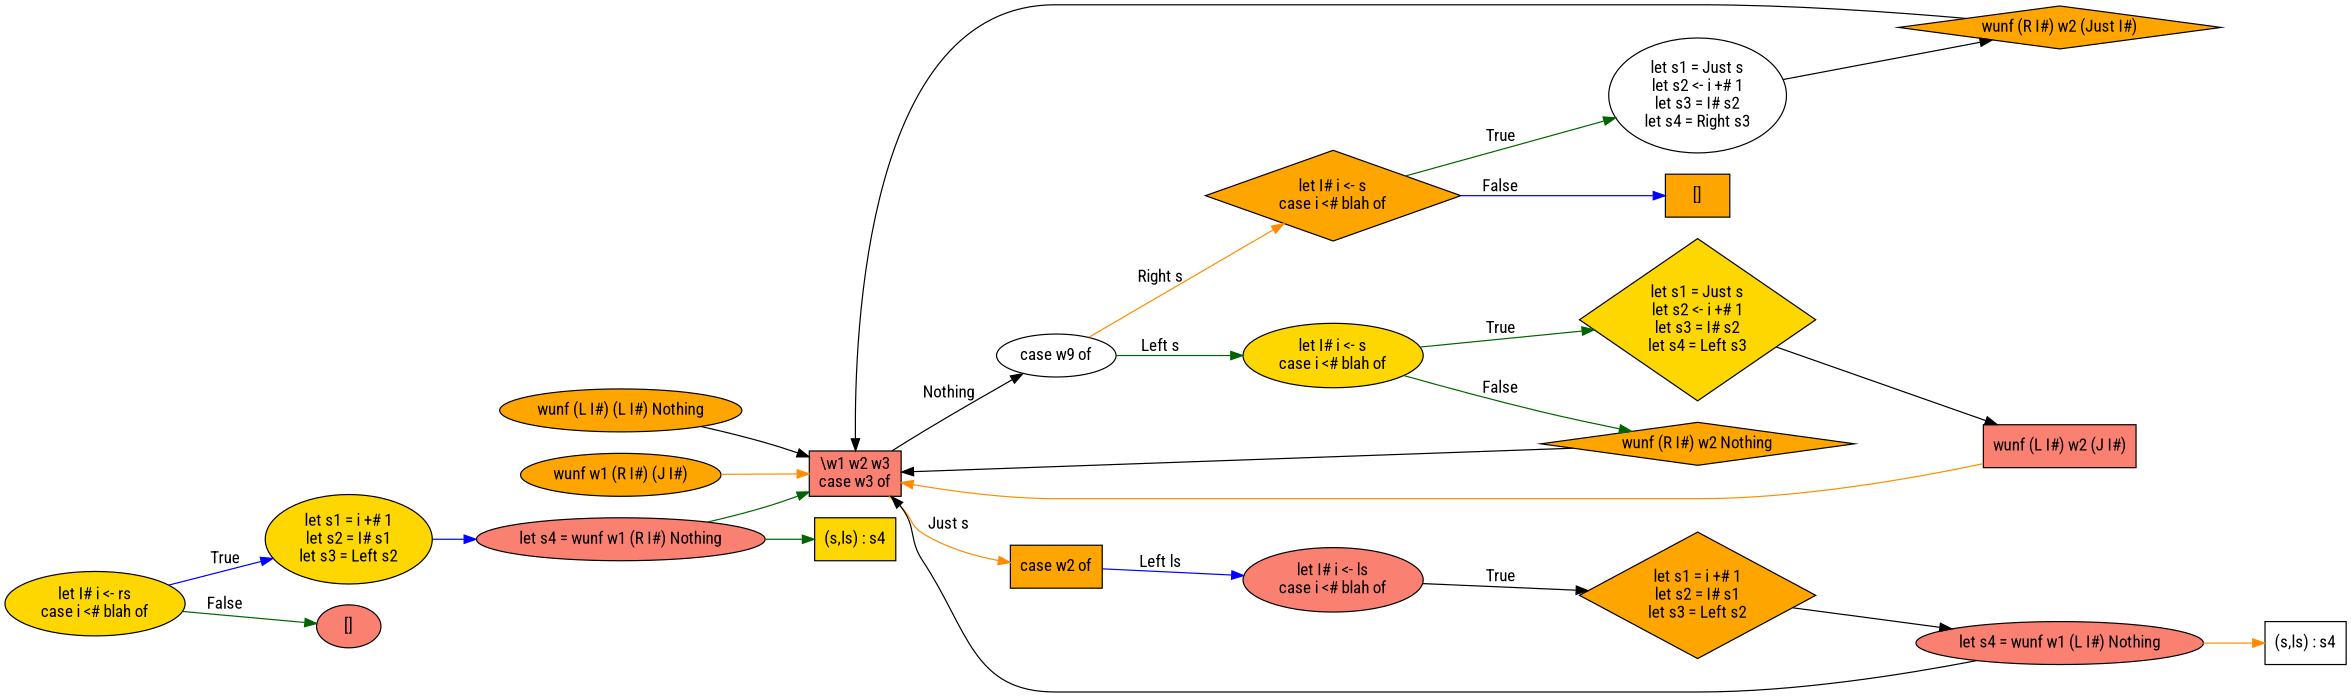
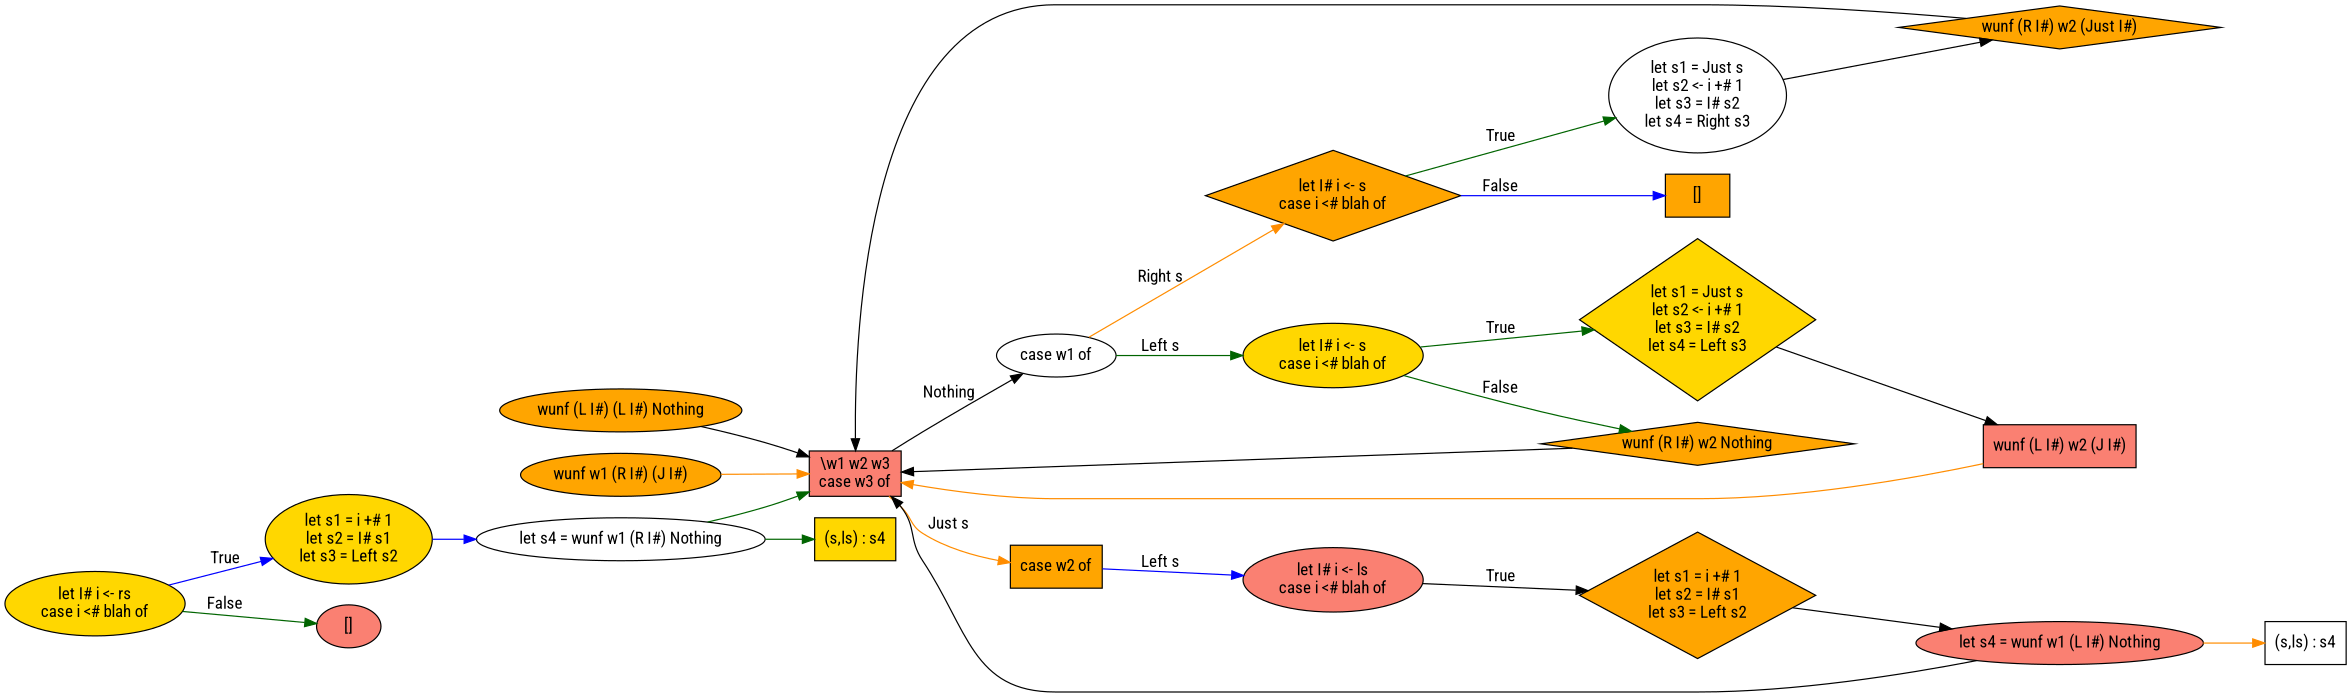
node "case w9 of": label "case w9 of" -> "case w1 of"
node "let s4 = wunf w1 (R I#) Nothing": fillcolor salmon -> white
edge "case w2 of" -> "let I# i <- ls case i <# blah of": label "Left ls" -> "Left s"
